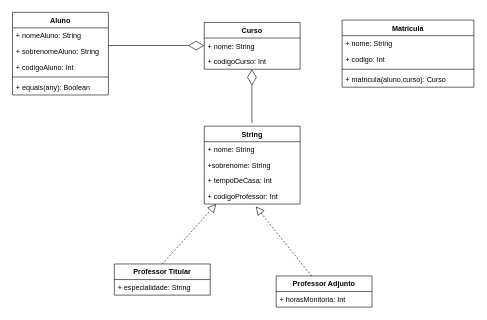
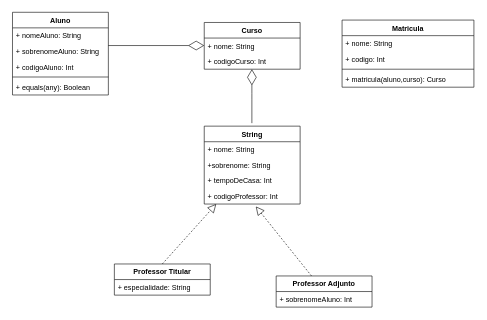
node "+ horasMonitoria: Int": label "+ horasMonitoria: Int" -> "+ sobrenomeAluno: Int"
